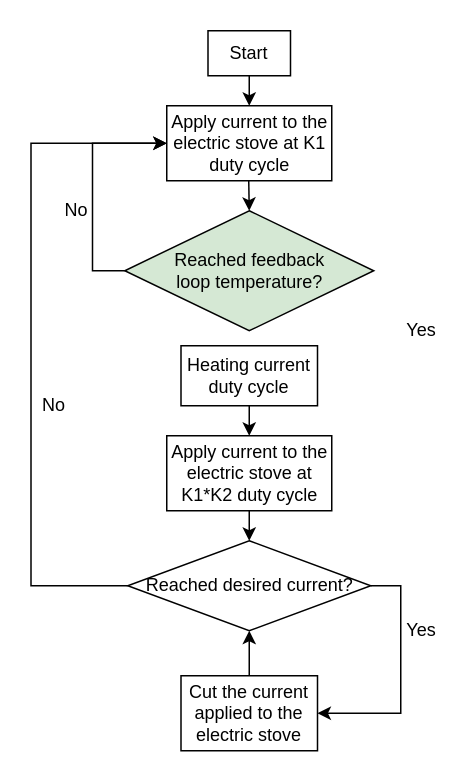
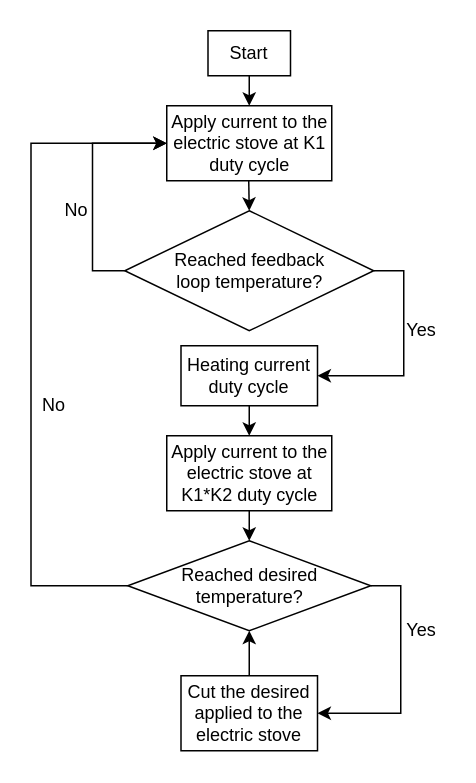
node "Reached feedback loop temperature?": fillcolor #d5e8d4 -> #ffffff
edge "Reached feedback loop temperature?" -> "Heating current duty cycle": added
node "Reached desired current?": label "Reached desired current?" -> "Reached desired temperature?"
node "Cut the current applied to the electric stove": label "Cut the current applied to the electric stove" -> "Cut the desired applied to the electric stove"
